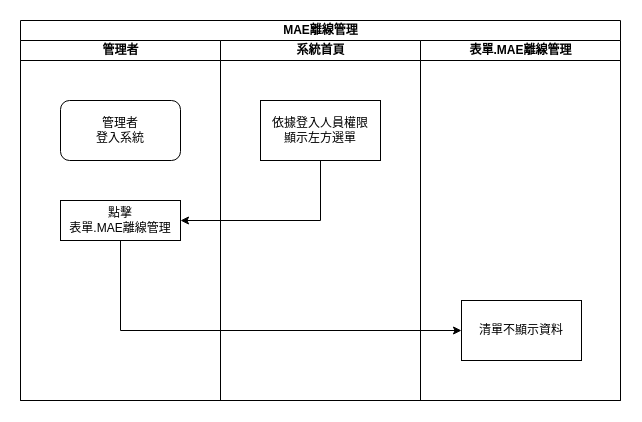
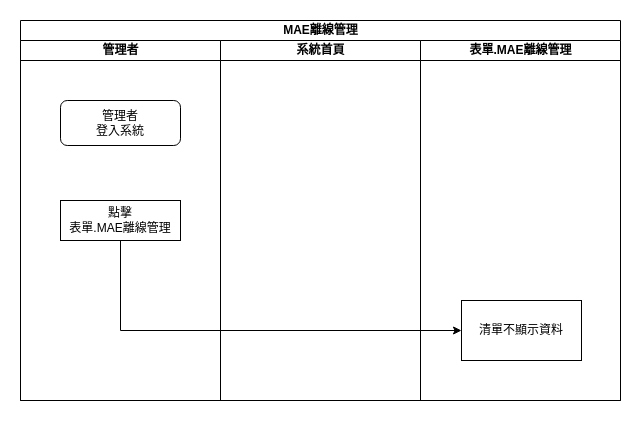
node "管理者 登入系統": size 120x60 -> 120x45
node "依據登入人員權限 顯示左方選單": removed
edge "依據登入人員權限 顯示左方選單" -> "點擊 表單.MAE離線管理": removed
